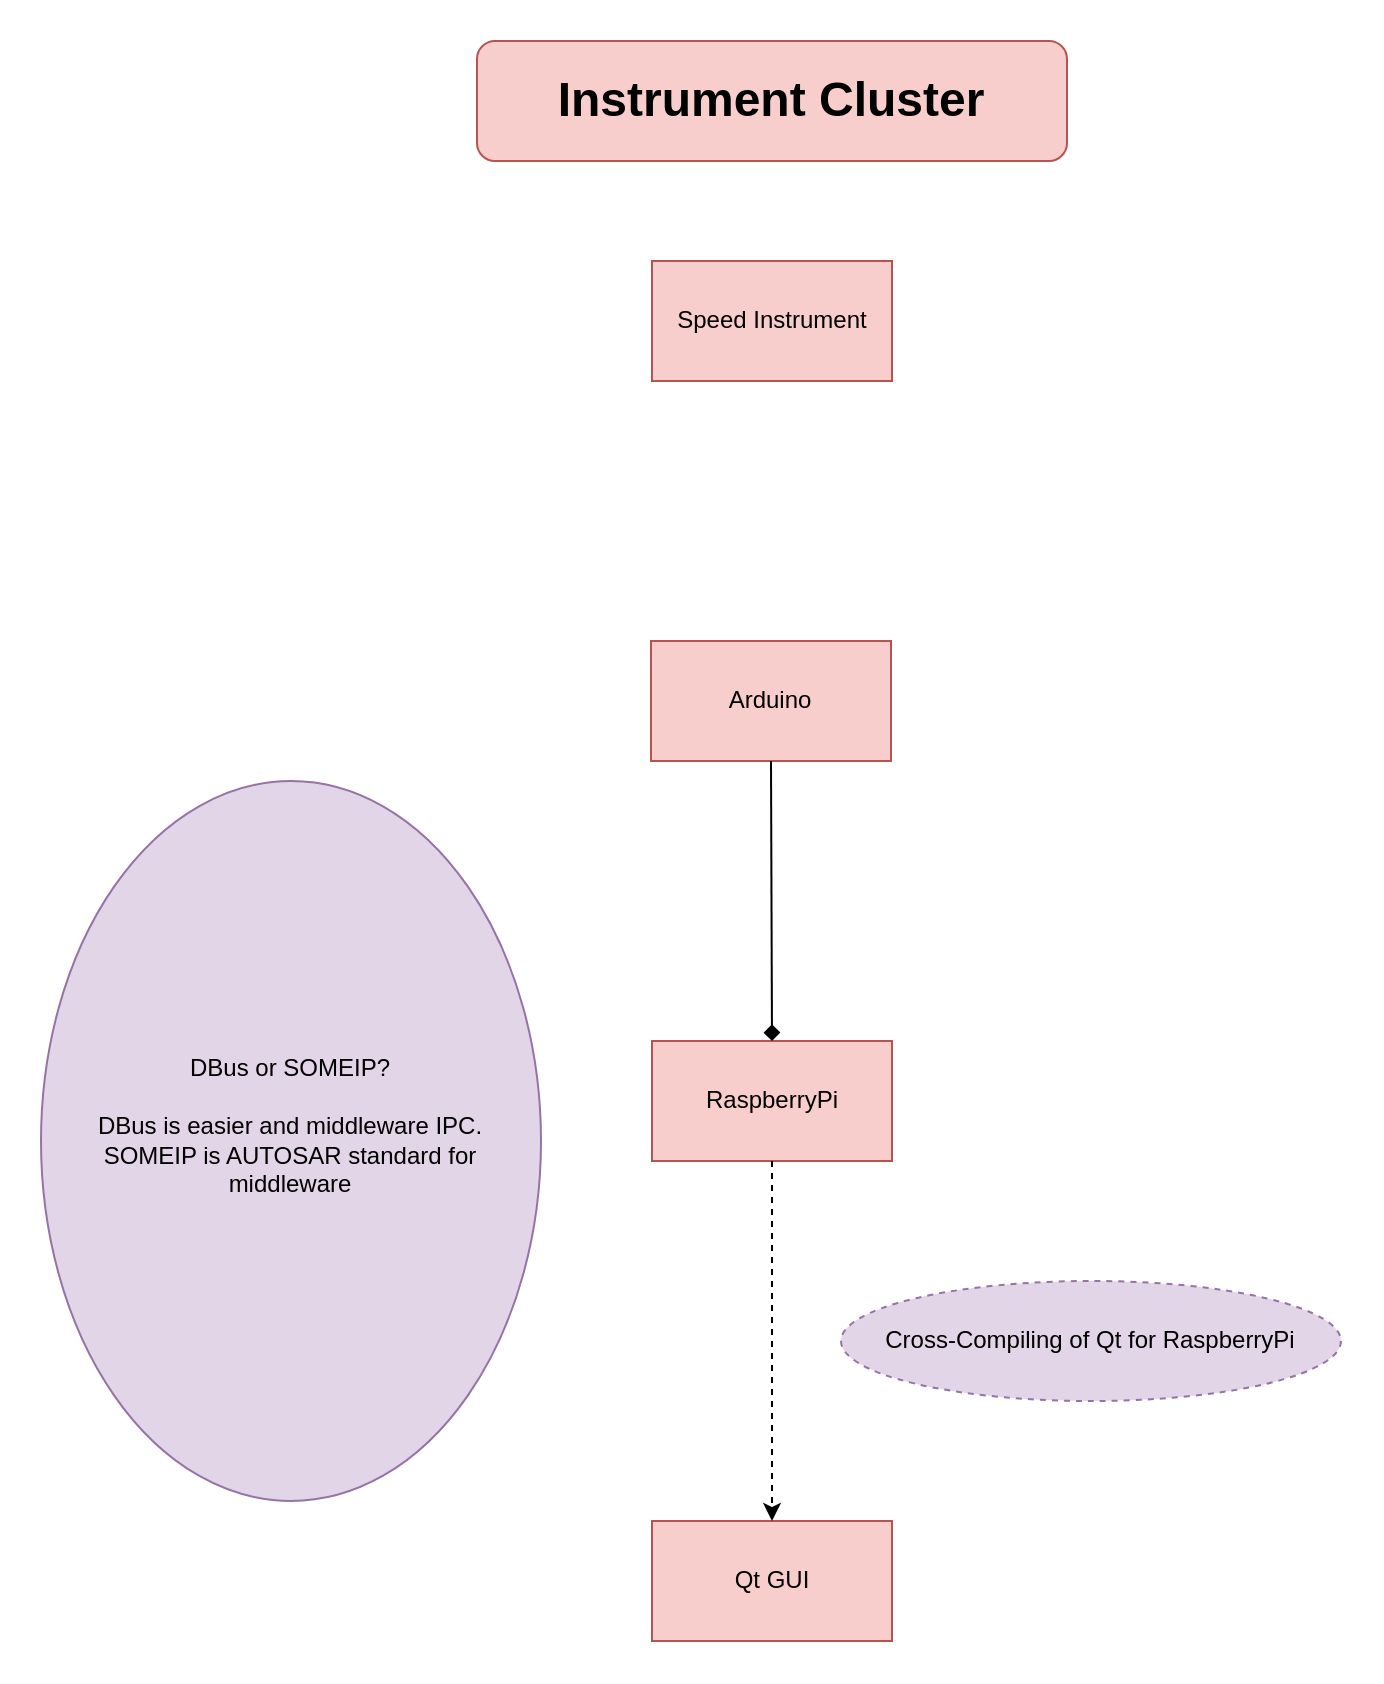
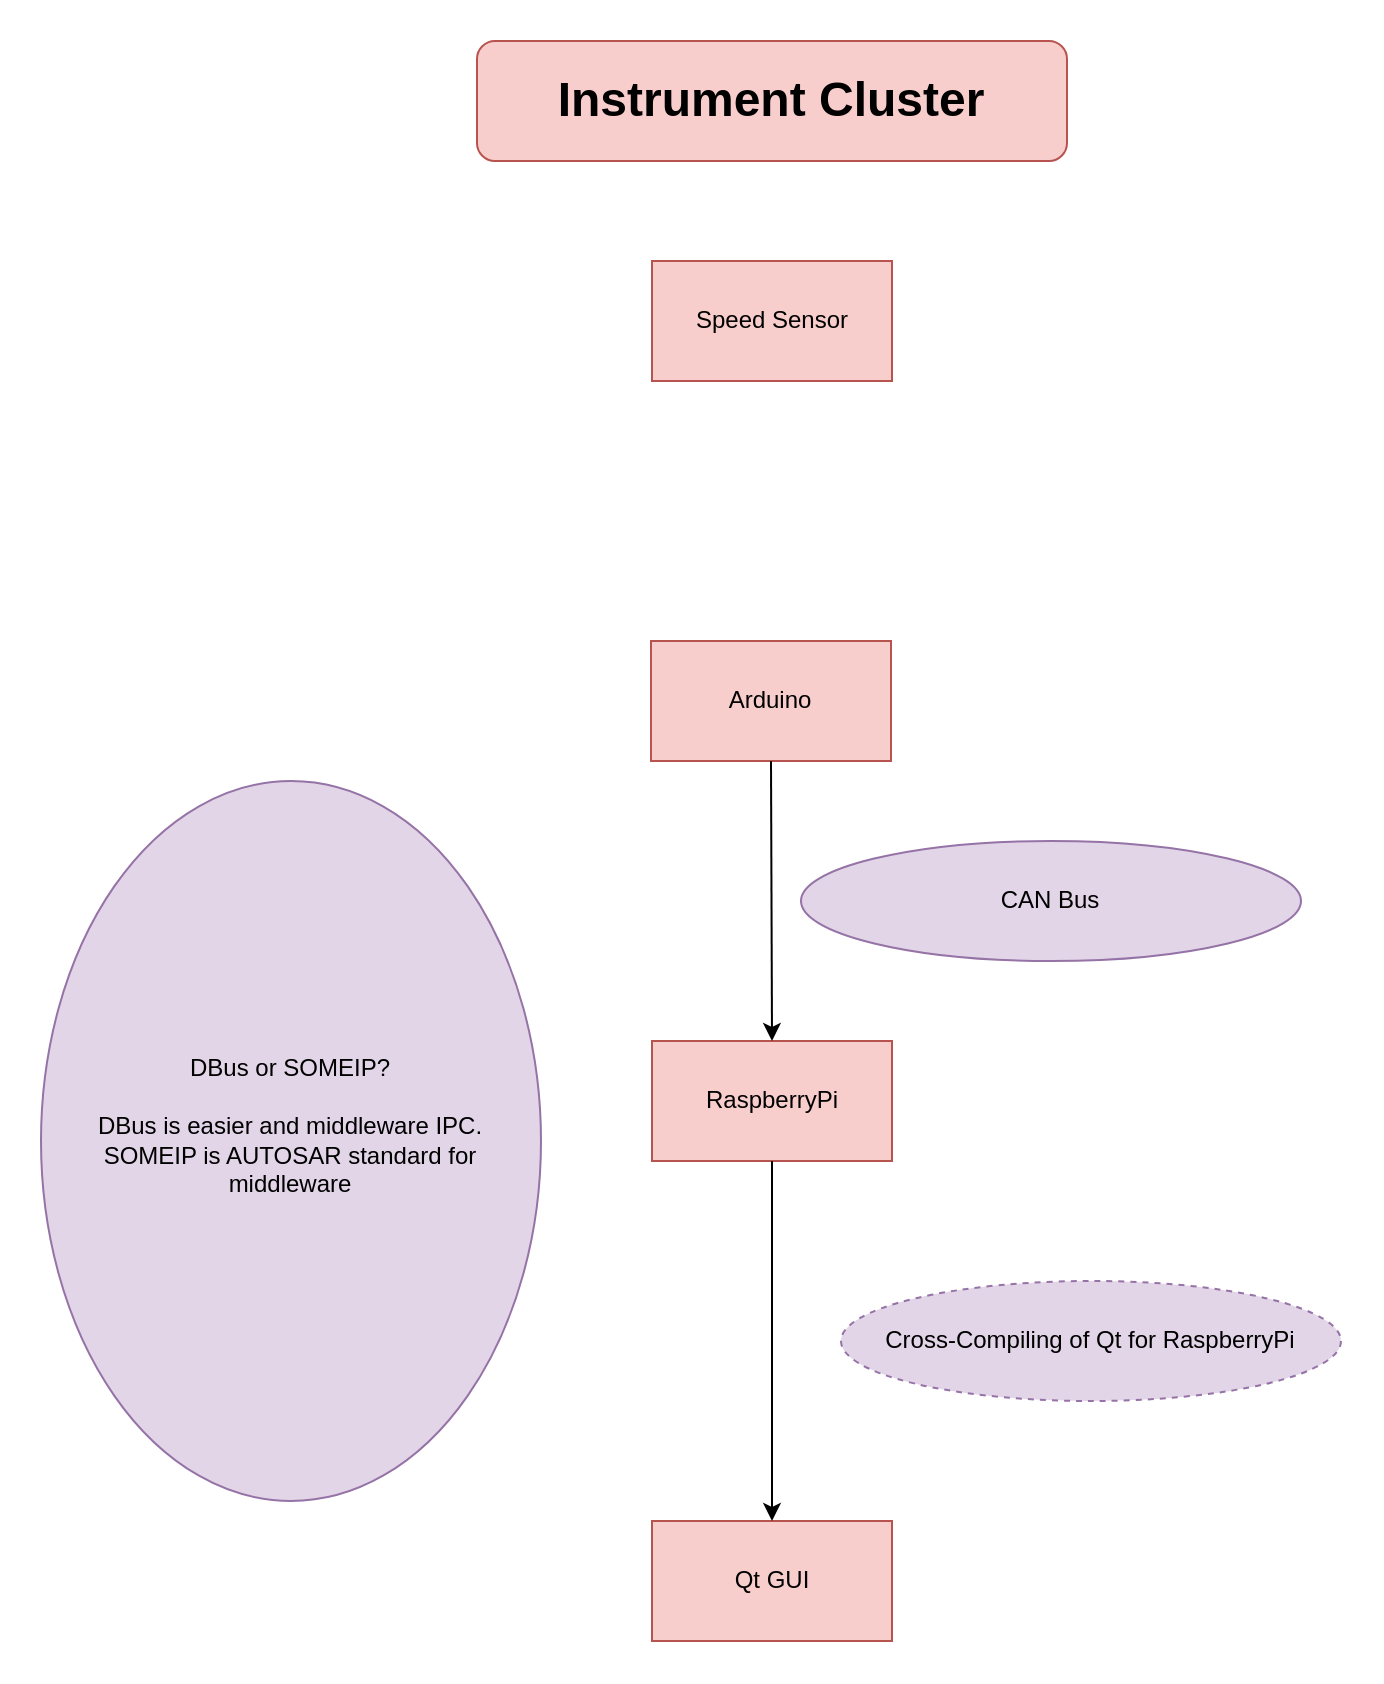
node "Speed Instrument": label "Speed Instrument" -> "Speed Sensor"
node "CAN Bus": added
edge "Arduino" -> "RaspberryPi": arrowhead diamond -> classic
edge "RaspberryPi" -> "Qt GUI": style dashed -> solid
